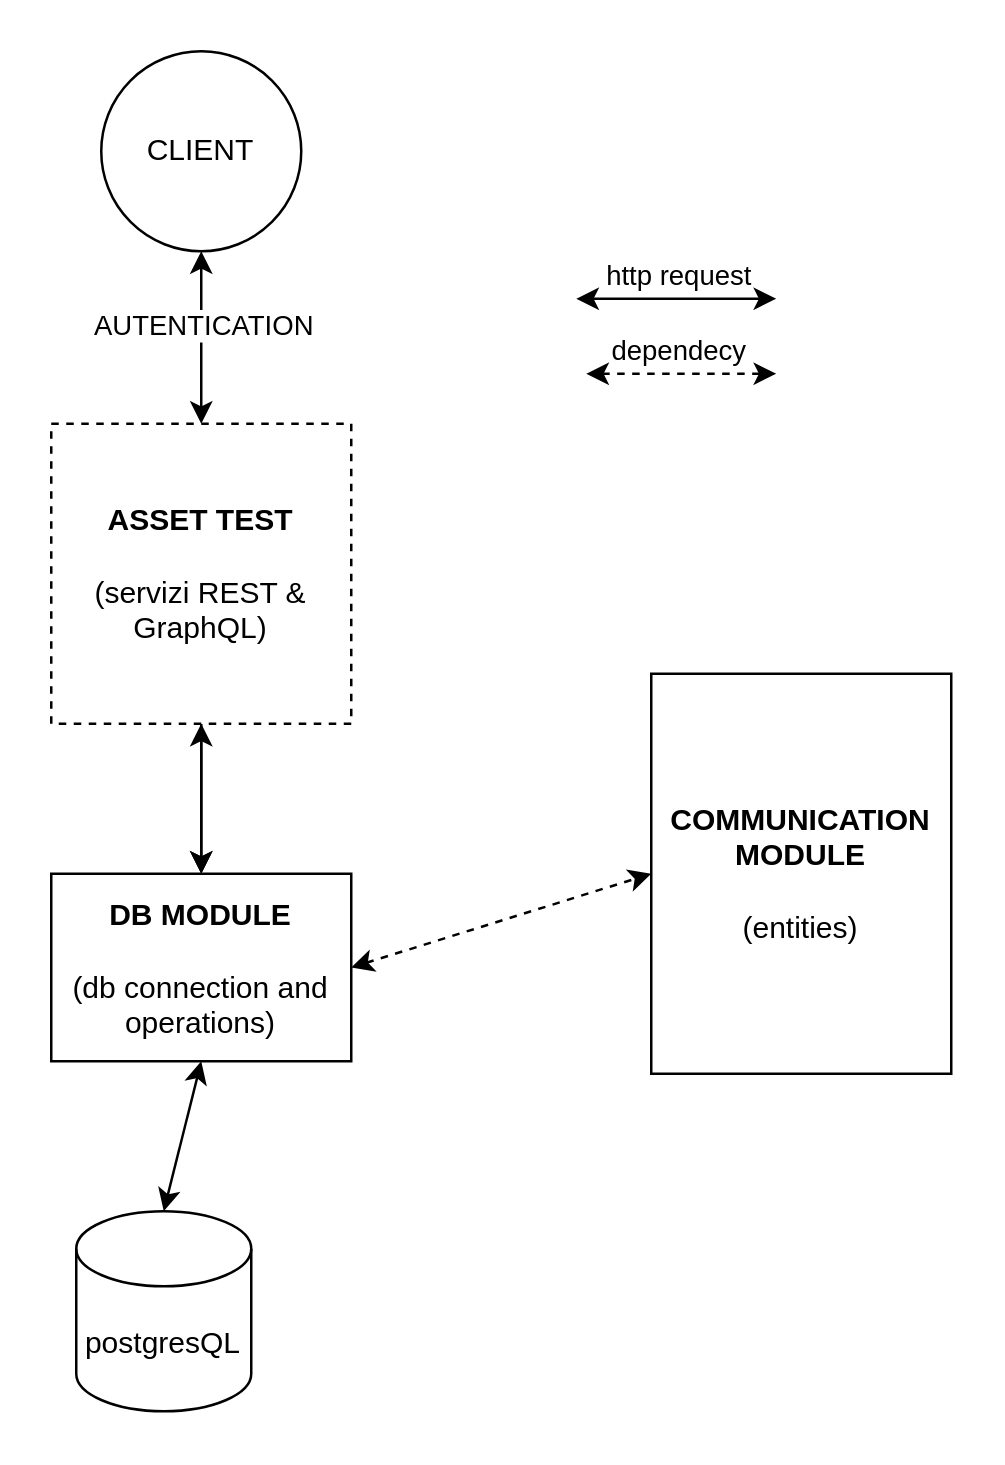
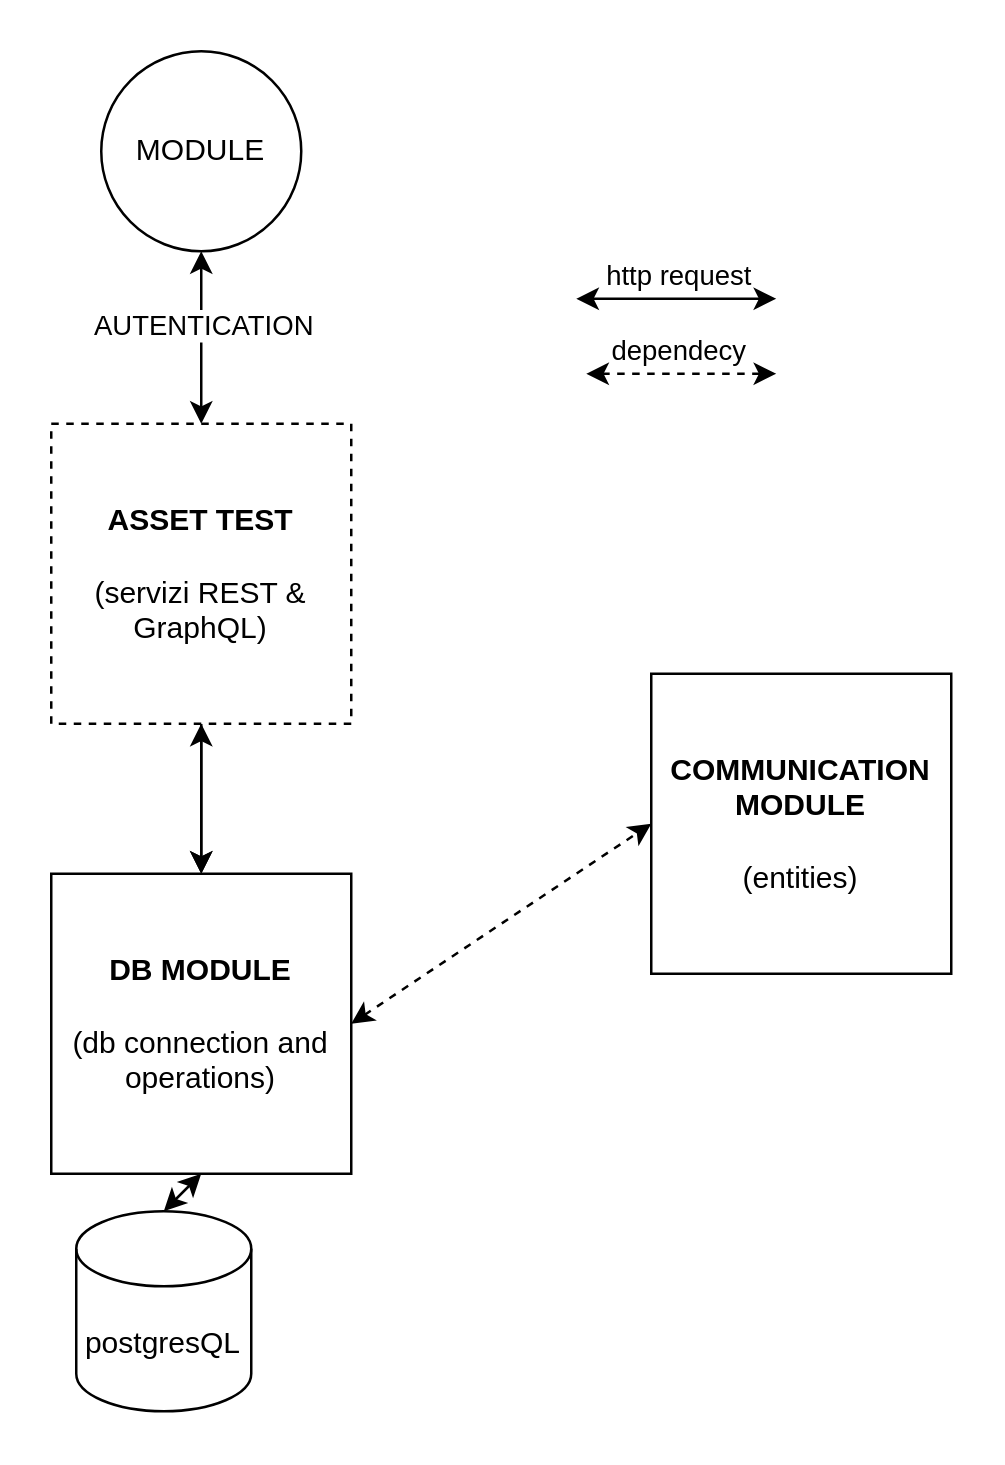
node "CLIENT": label "CLIENT" -> "MODULE"
node "COMMUNICATION MODULE (entities)": size 300x400 -> 300x300
node "DB MODULE (db connection and operations)": size 300x188 -> 300x300
